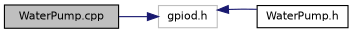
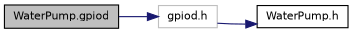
edge "WaterPump.h" -> "gpiod.h": reversed
node "WaterPump.cpp": label "WaterPump.cpp" -> "WaterPump.gpiod"
